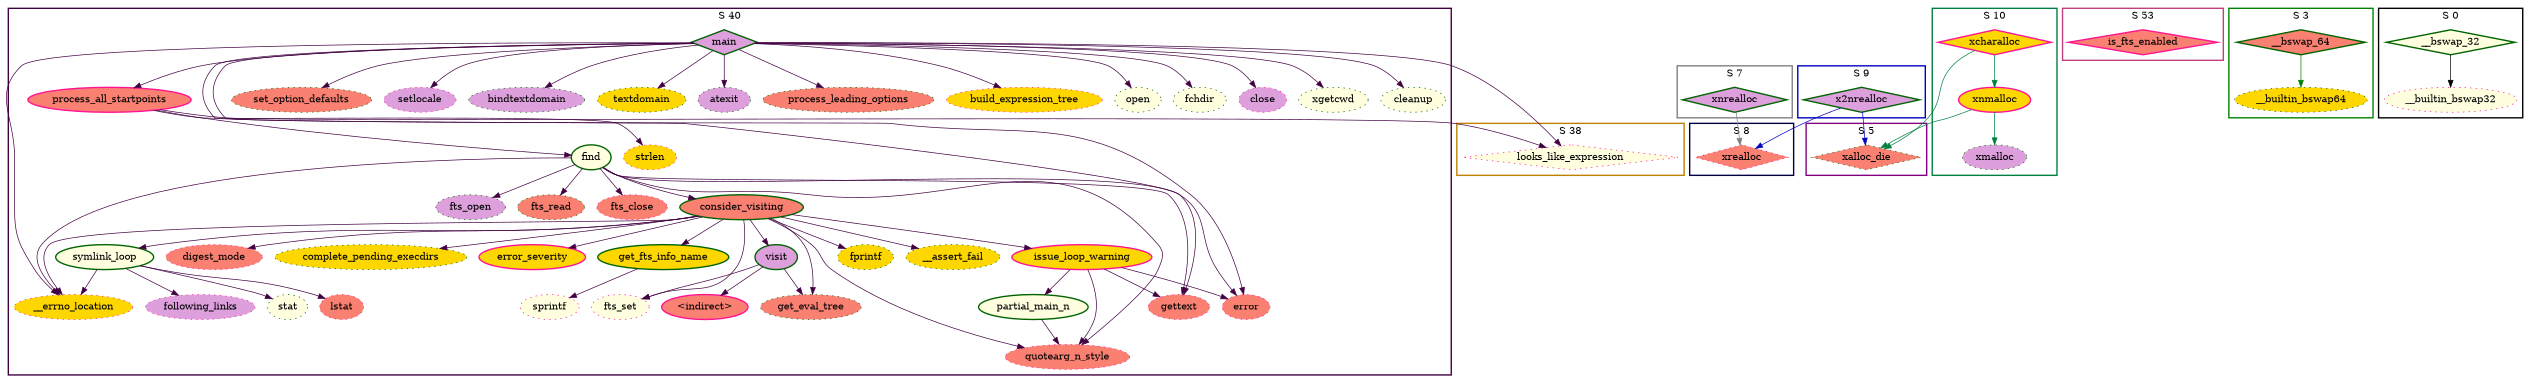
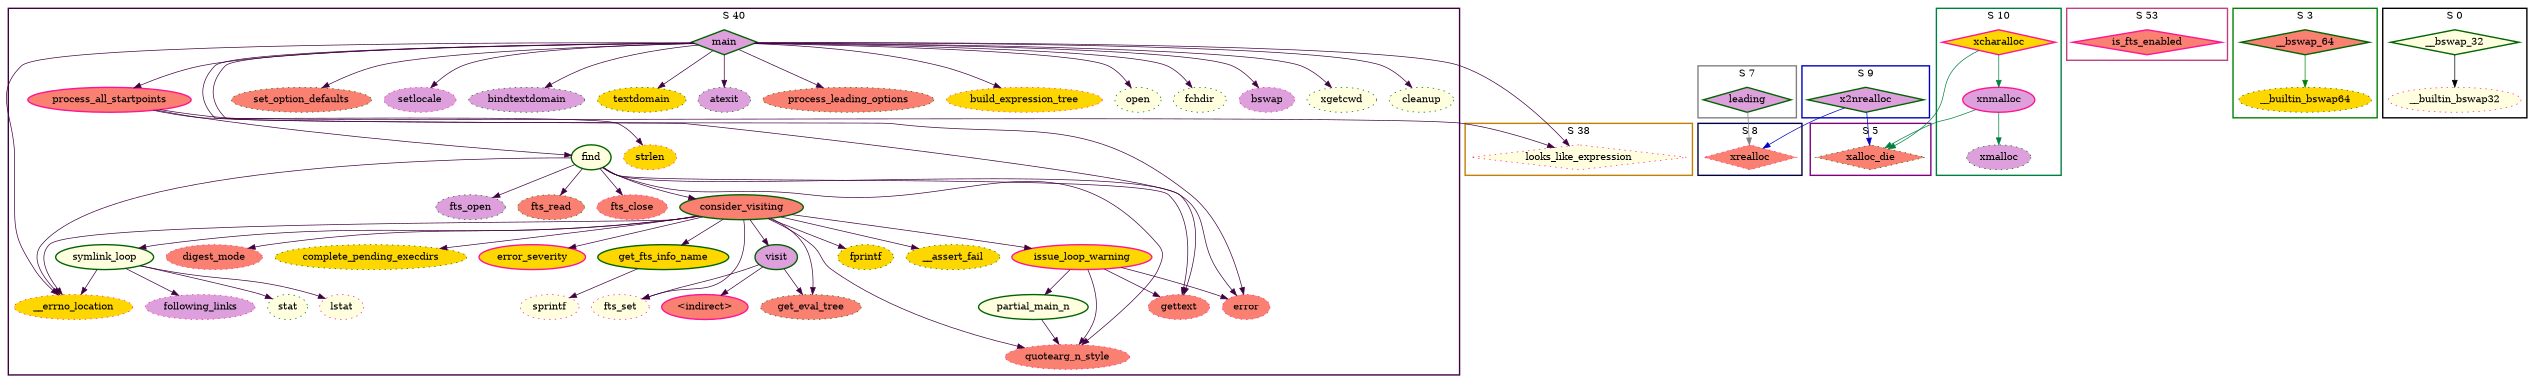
node "close": label "close" -> "bswap"
node "xnrealloc": label "xnrealloc" -> "leading"
node "xnmalloc": fillcolor gold -> plum
node "lstat": fillcolor salmon -> lightyellow
